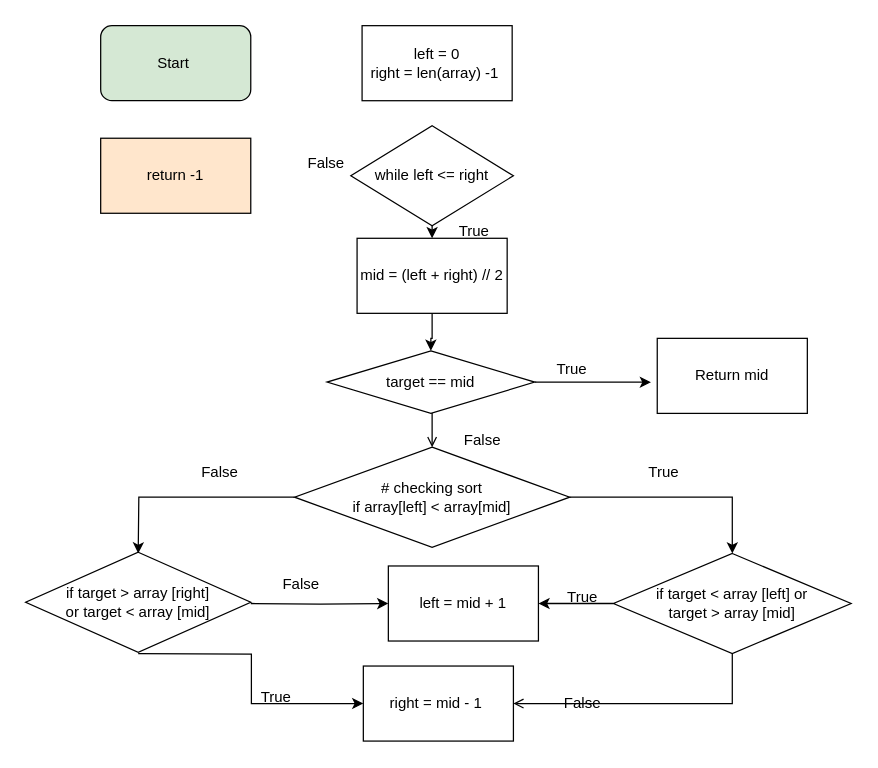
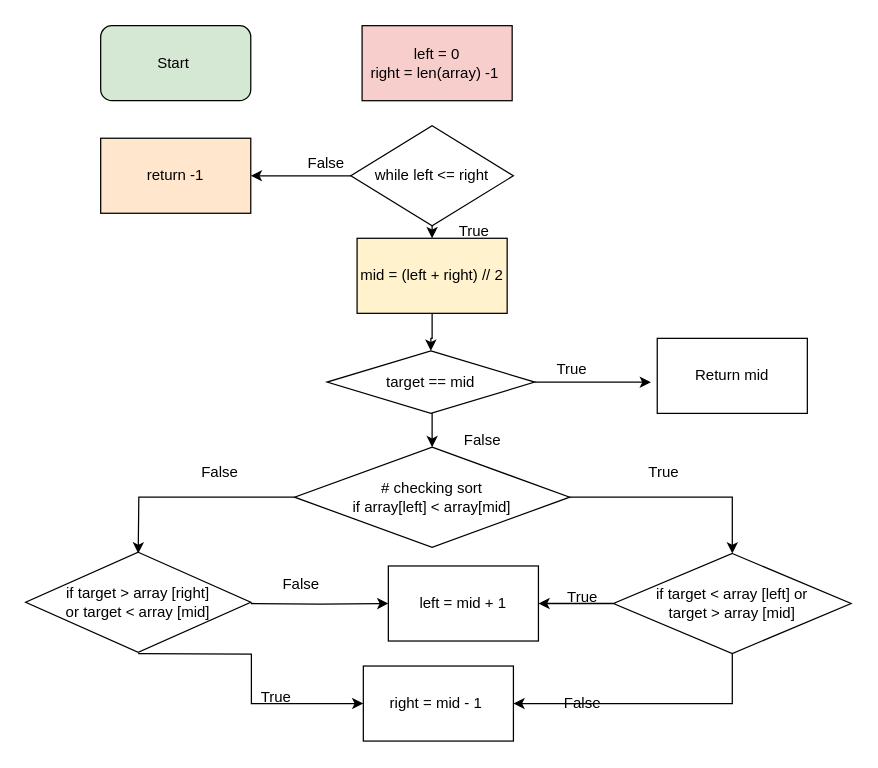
node "left = 0 right = len(array) -1": fillcolor #ffffff -> #f8cecc
edge "while left <= right" -> "return -1": added
node "mid = (left + right) // 2": fillcolor #ffffff -> #fff2cc
edge "target == mid" -> "# checking sort if array[left] < array[mid]": arrowhead open -> classic
edge "if target < array [left] or target > array [mid]" -> "right = mid - 1": arrowhead open -> classic
